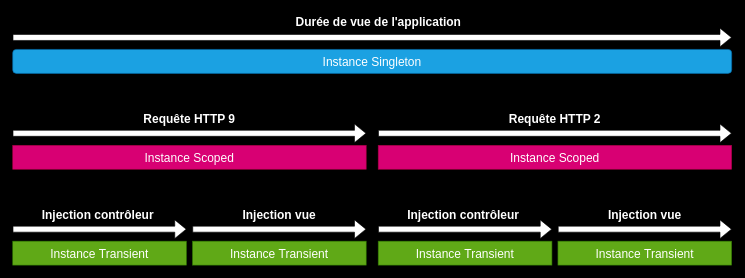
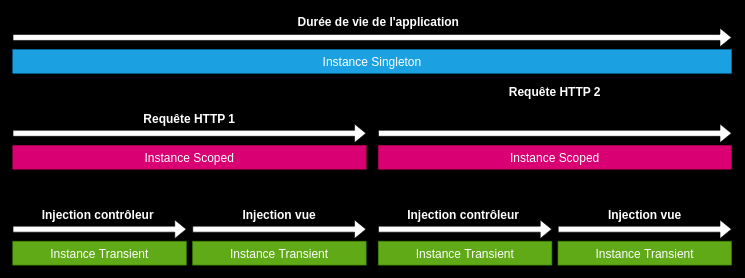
node "Durée de vue de l'application": label "Durée de vue de l'application" -> "Durée de vie de l'application"
node "Instance Singleton": shape rounded rectangle -> rectangle
node "Requête HTTP 9": label "Requête HTTP 9" -> "Requête HTTP 1"
node "Requête HTTP 2": moved (555, 119) -> (555, 92)
